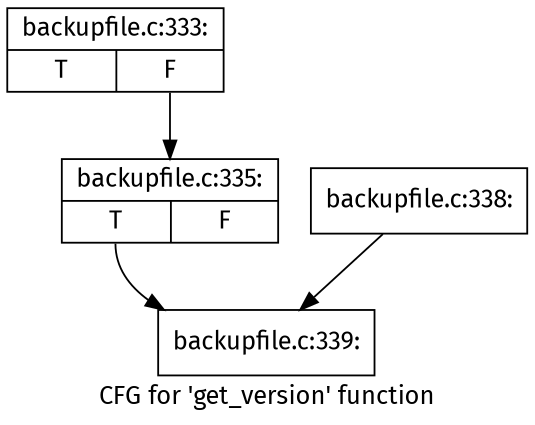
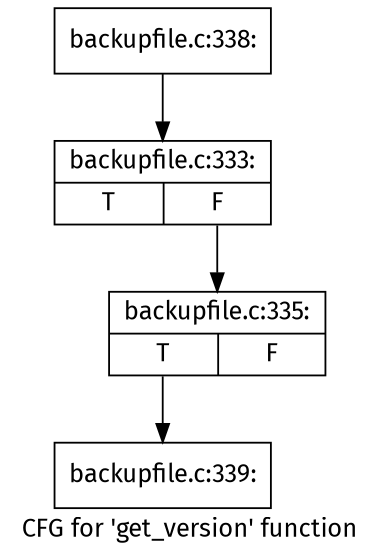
edge "backupfile.c:338:" -> "backupfile.c:339:": now "backupfile.c:338:" -> "backupfile.c:333:"
